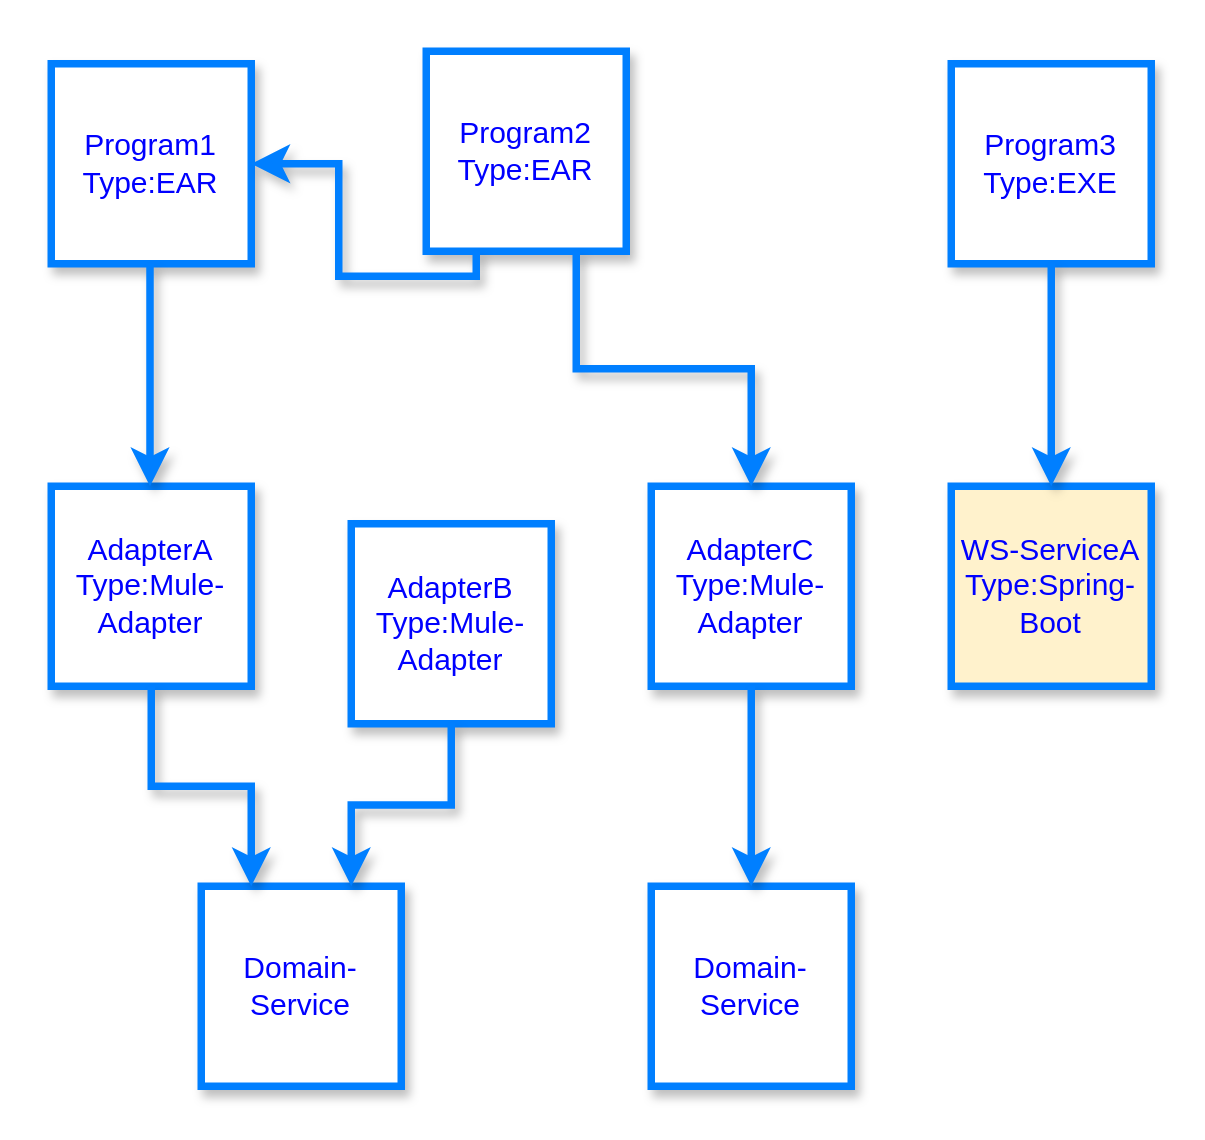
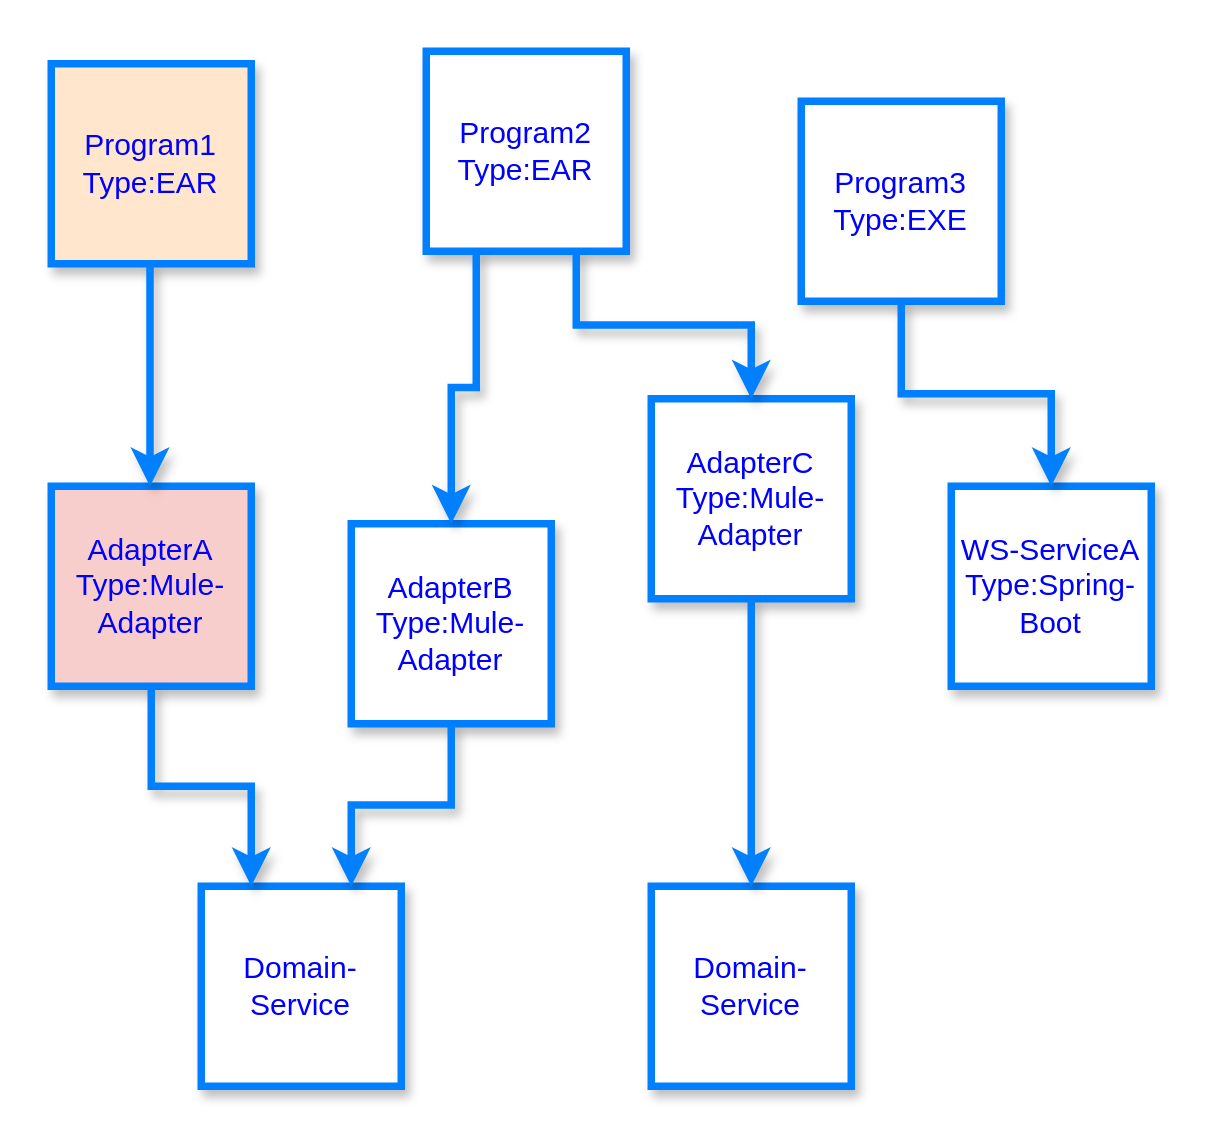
node "Program1 Type:EAR": fillcolor #ffffff -> #ffe6cc
node "Program3 Type:EXE": moved (1051, 164) -> (901, 201)
edge "Program2 Type:EAR" -> "Program1 Type:EAR": now "Program2 Type:EAR" -> "AdapterB Type:Mule-Adapter"
node "AdapterA Type:Mule-Adapter": fillcolor #ffffff -> #f8cecc
node "AdapterC Type:Mule-Adapter": moved (751, 586) -> (751, 499)
node "WS-ServiceA Type:Spring-Boot": fillcolor #fff2cc -> #ffffff
